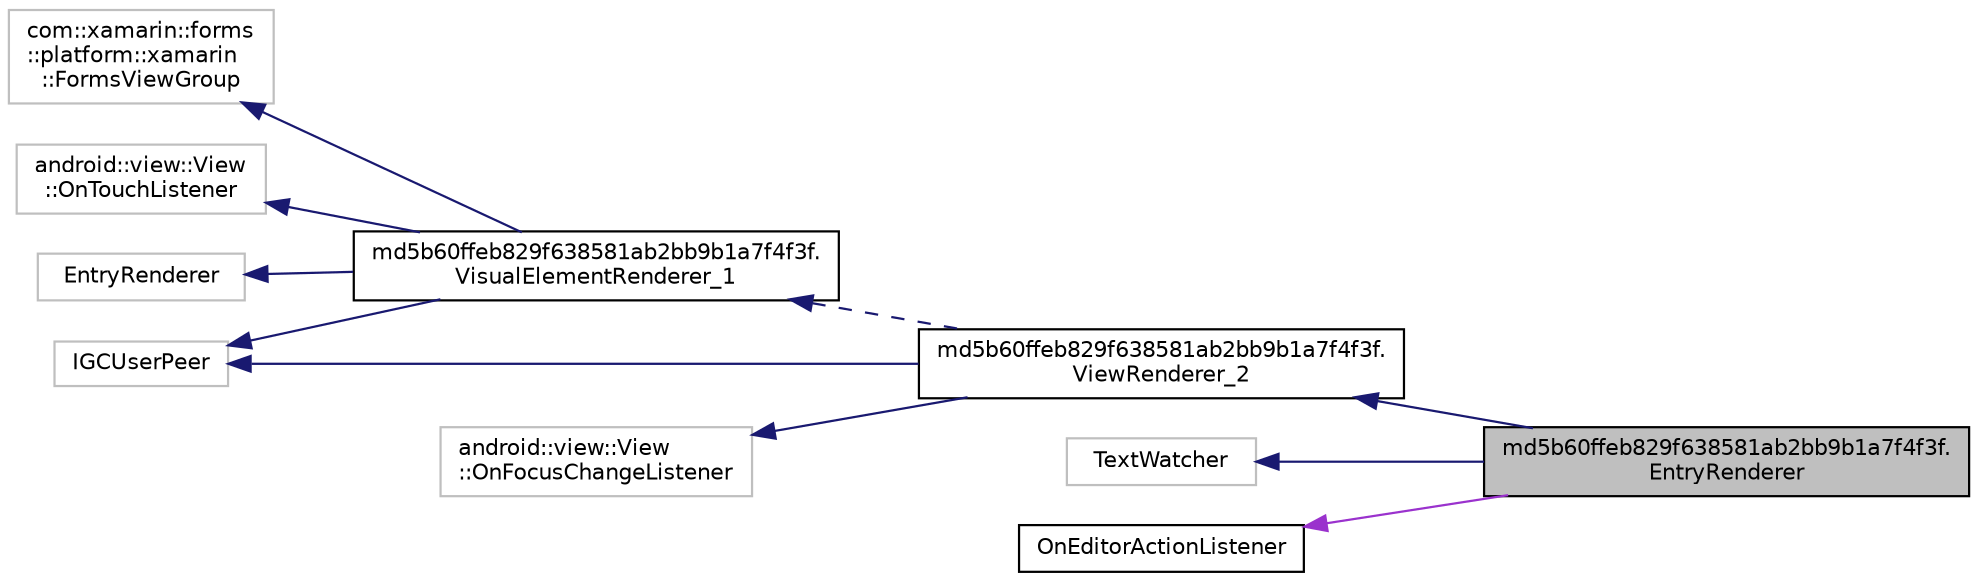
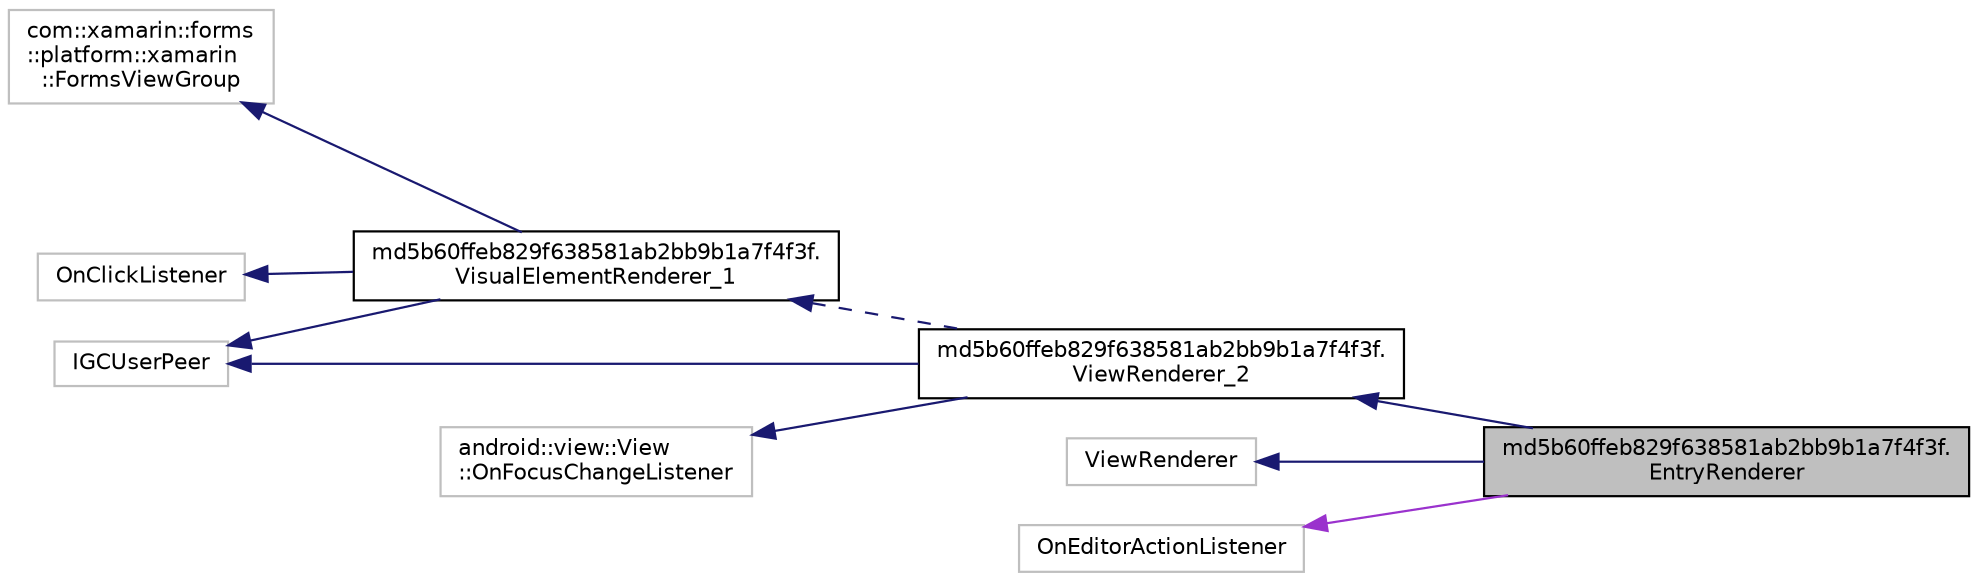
node "android::view::View ::OnTouchListener": removed
node "EntryRenderer": label "EntryRenderer" -> "OnClickListener"
node "TextWatcher": label "TextWatcher" -> "ViewRenderer"
node "OnEditorActionListener": color black -> grey75
